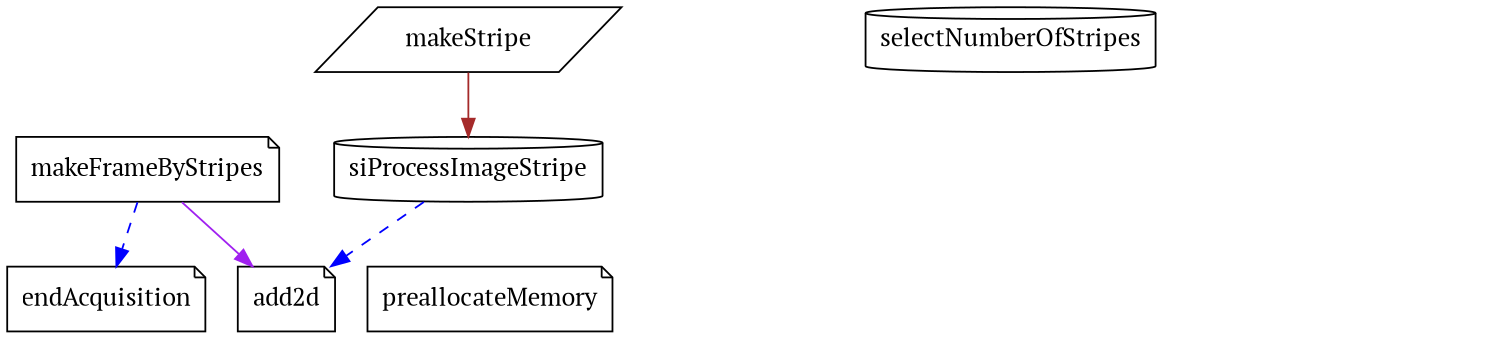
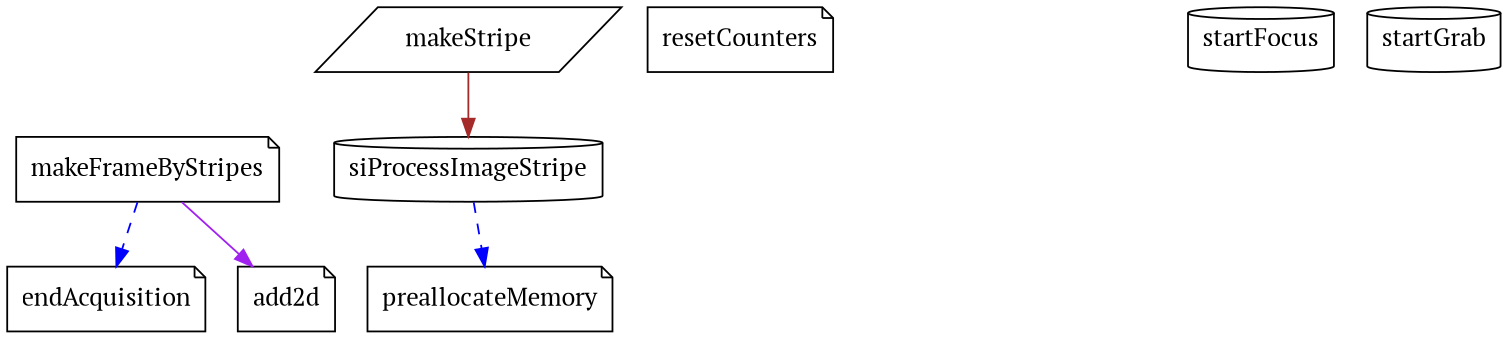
node "resetCounters": added
node "selectNumberOfStripes": removed
node "startFocus": added
node "startGrab": added
edge "siProcessImageStripe" -> "add2d": now "siProcessImageStripe" -> "preallocateMemory"
